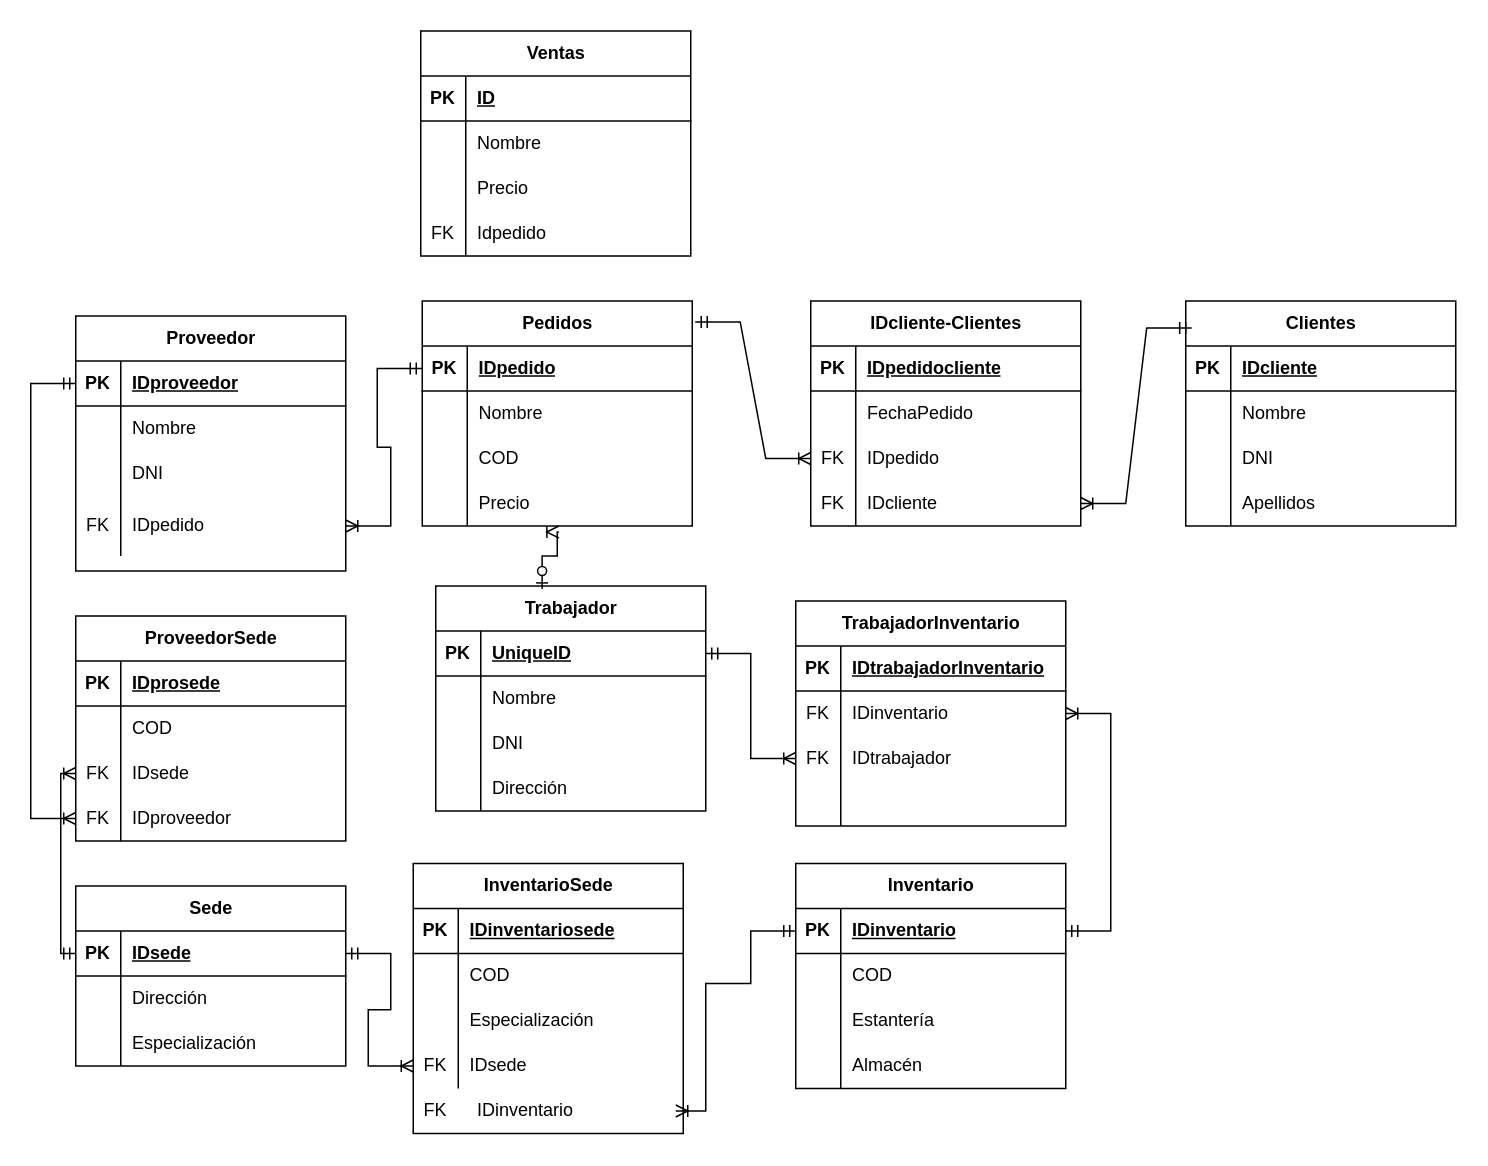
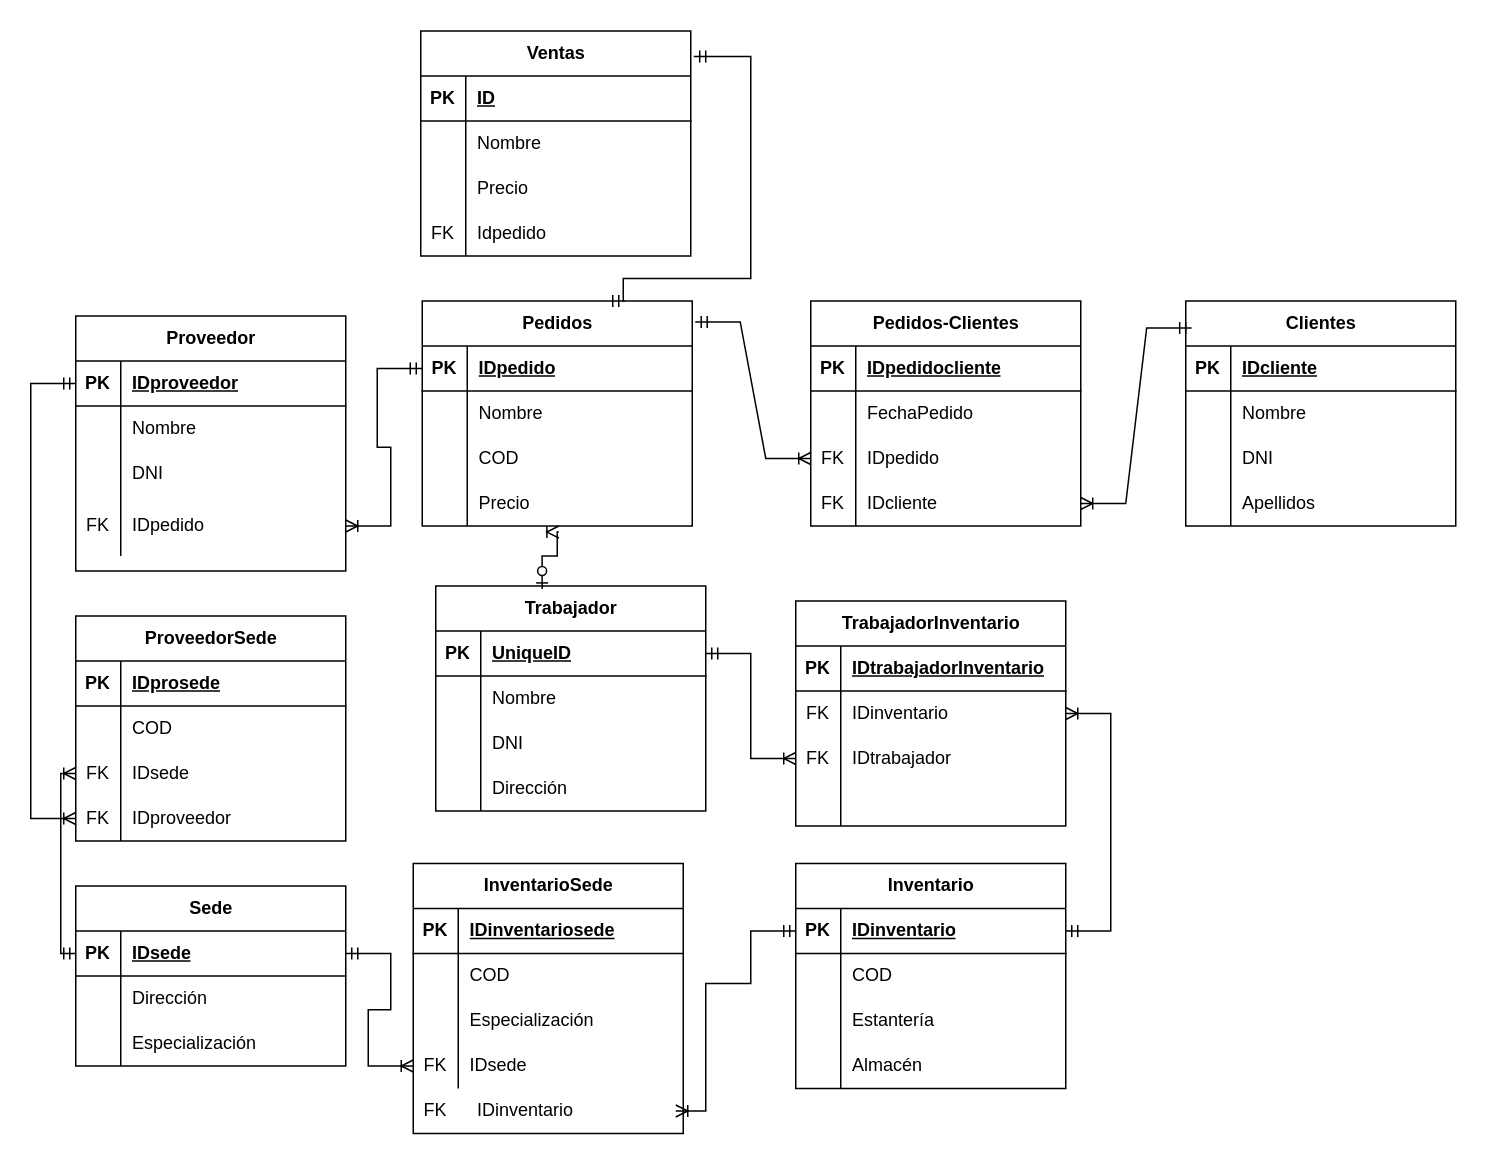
edge "Ventas" -- "Pedidos": added
node "IDcliente-Clientes": label "IDcliente-Clientes" -> "Pedidos-Clientes"
